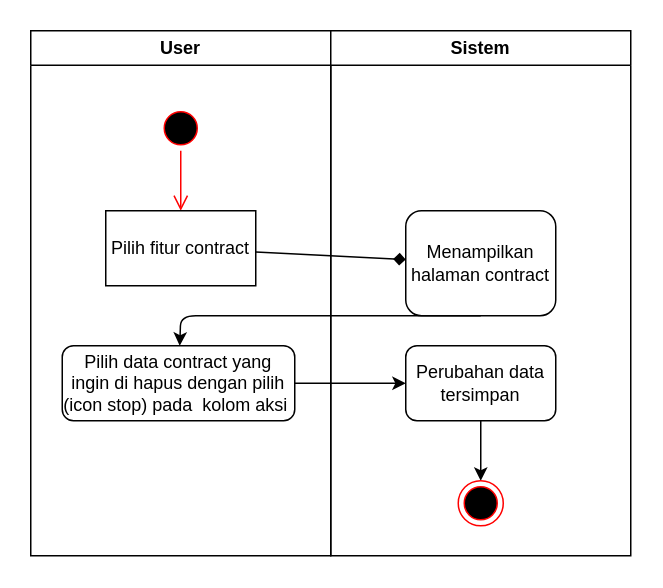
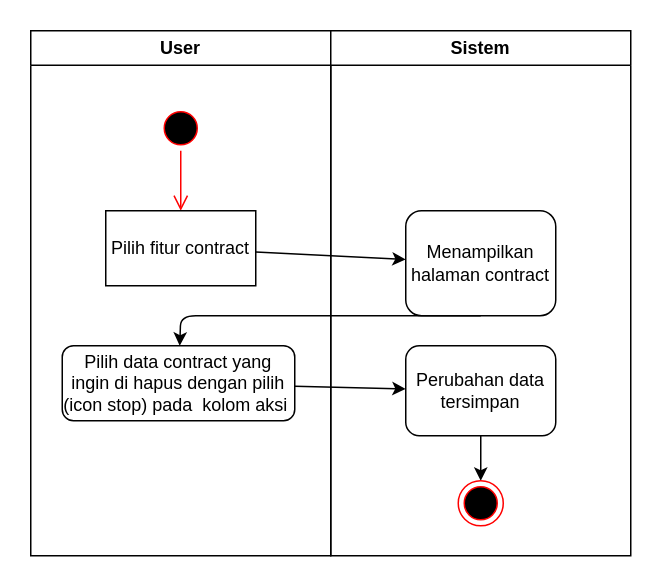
edge "Pilih fitur contract" -> "Menampilkan halaman contract": arrowhead diamond -> classic
node "Perubahan data tersimpan": size 150x75 -> 150x90
